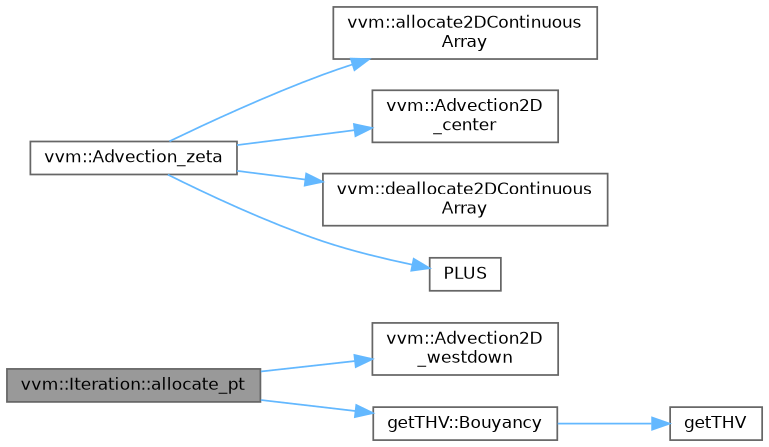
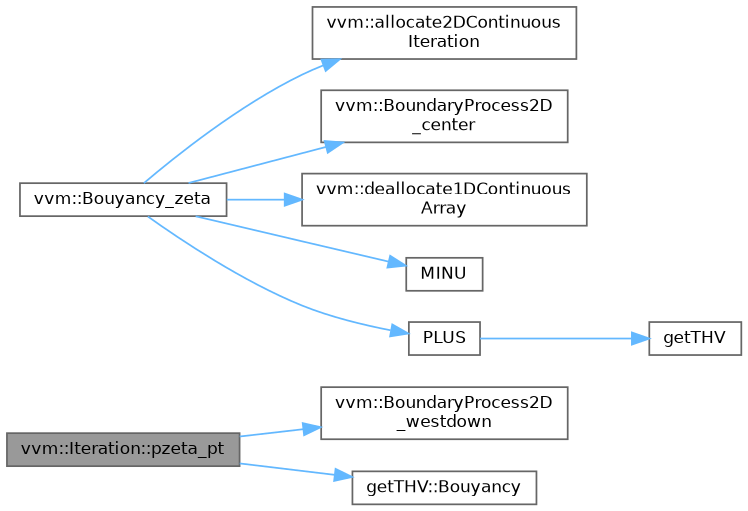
node "vvm::allocate2DContinuous Array": label "vvm::allocate2DContinuous Array" -> "vvm::allocate2DContinuous Iteration"
node "vvm::Advection2D _center": label "vvm::Advection2D _center" -> "vvm::BoundaryProcess2D _center"
node "vvm::Advection_zeta": label "vvm::Advection_zeta" -> "vvm::Bouyancy_zeta"
node "vvm::deallocate2DContinuous Array": label "vvm::deallocate2DContinuous Array" -> "vvm::deallocate1DContinuous Array"
node "MINU": added
node "vvm::Advection2D _westdown": label "vvm::Advection2D _westdown" -> "vvm::BoundaryProcess2D _westdown"
node "vvm::Iteration::allocate_pt": label "vvm::Iteration::allocate_pt" -> "vvm::Iteration::pzeta_pt"
edge "getTHV::Bouyancy" -> "getTHV": now "PLUS" -> "getTHV"
